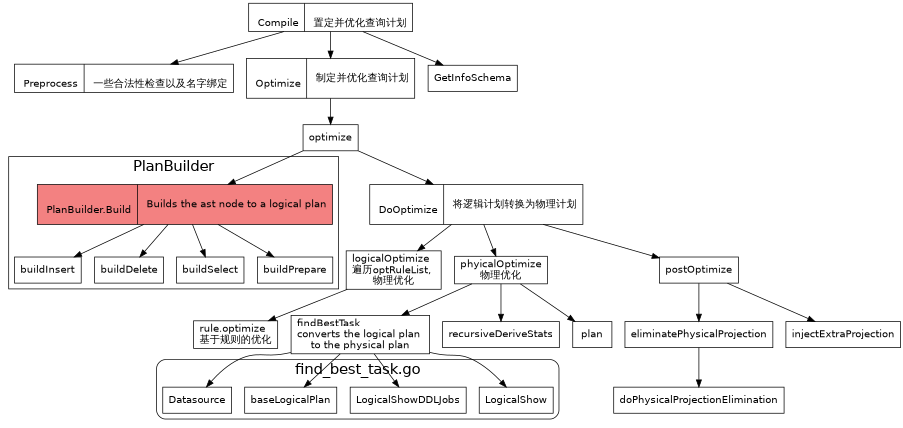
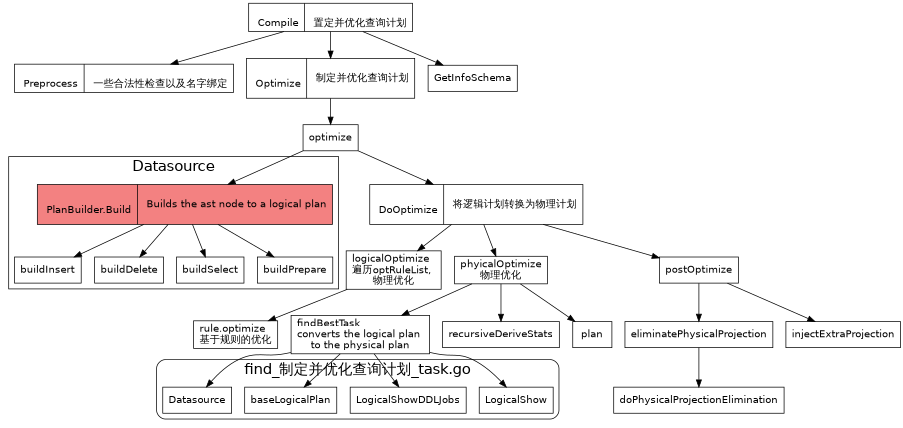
cluster "PlanBuilder": label "PlanBuilder" -> "Datasource"
cluster "find_best_task.go": label "find_best_task.go" -> "find_制定并优化查询计划_task.go"
